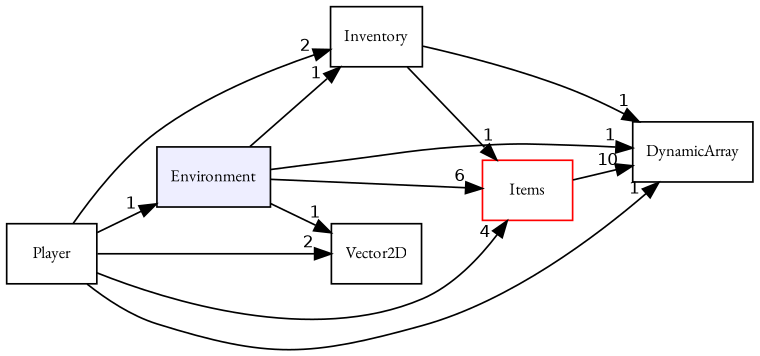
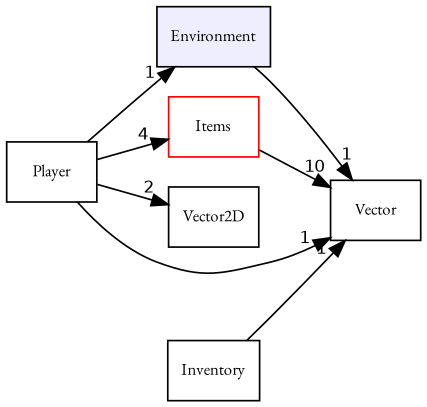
edge "Inventory" -> "Items": removed
edge "Environment" -> "Inventory": removed
edge "Player" -> "Inventory": removed
node "DynamicArray": label "DynamicArray" -> "Vector"
edge "Environment" -> "Items": removed
edge "Environment" -> "Vector2D": removed
